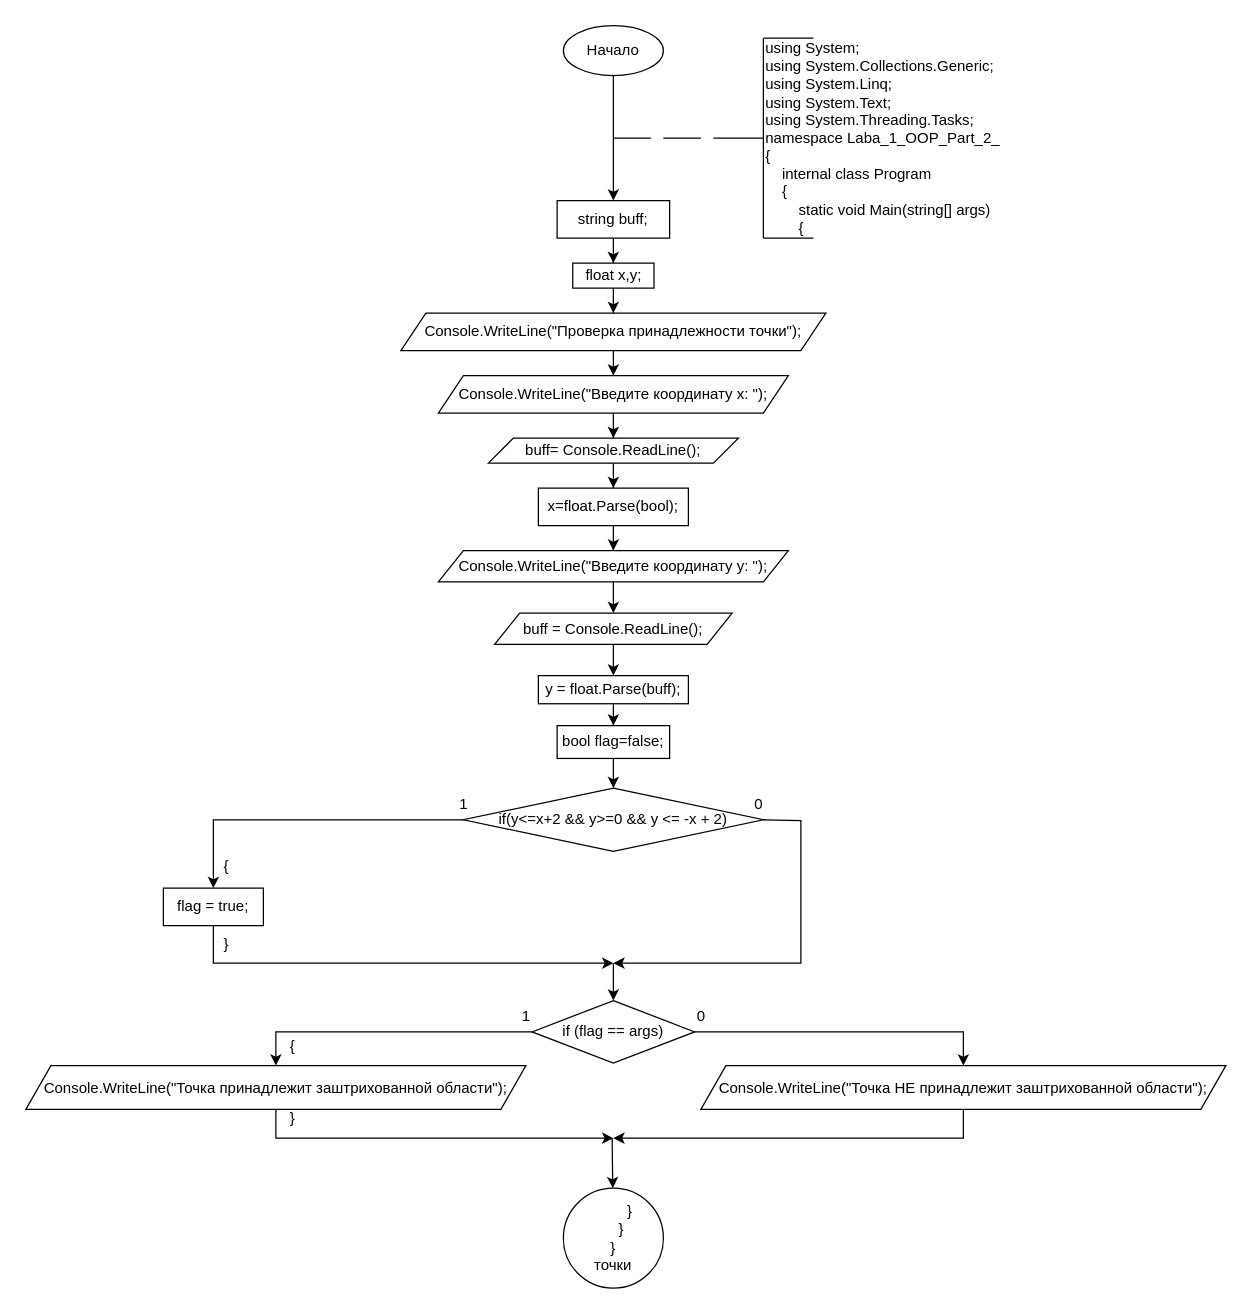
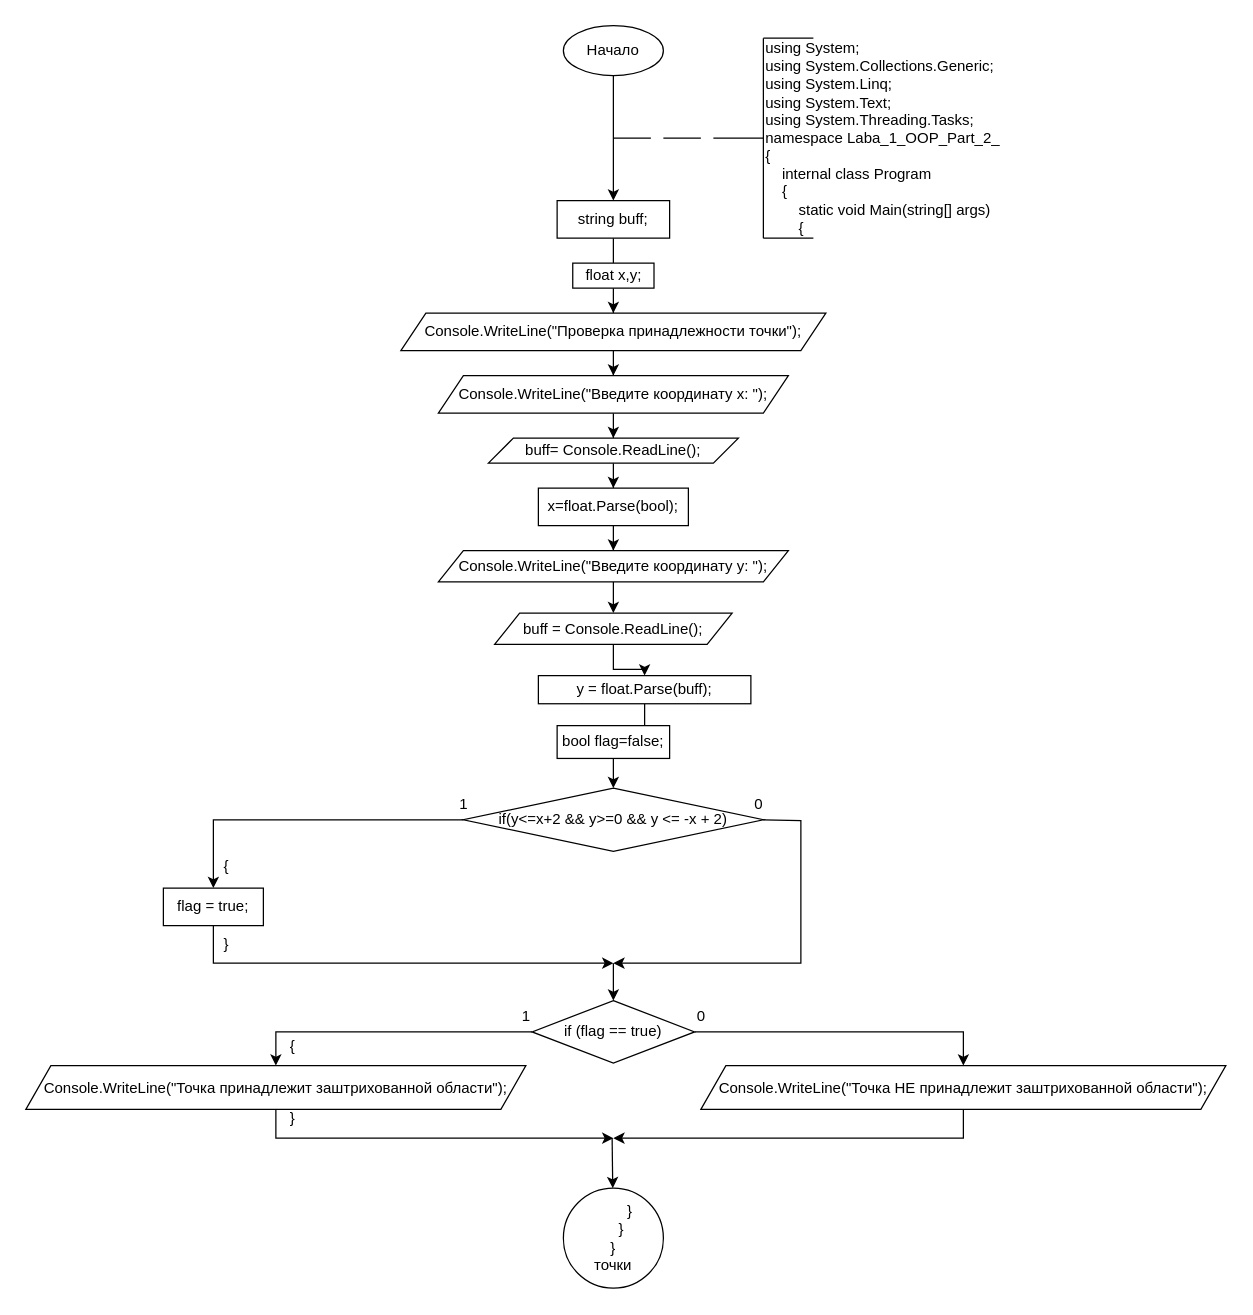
edge "string buff;" -> "float x,y;": arrowhead classic -> none
node "y = float.Parse(buff);": size 150x28 -> 213x28
node "if (flag == args)": label "if (flag == args)" -> "if (flag == true)"
